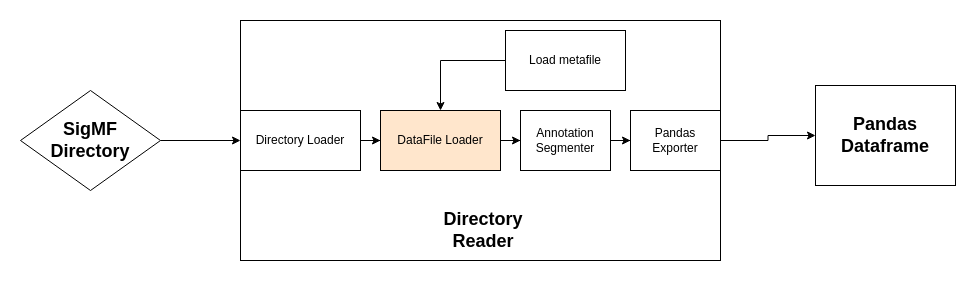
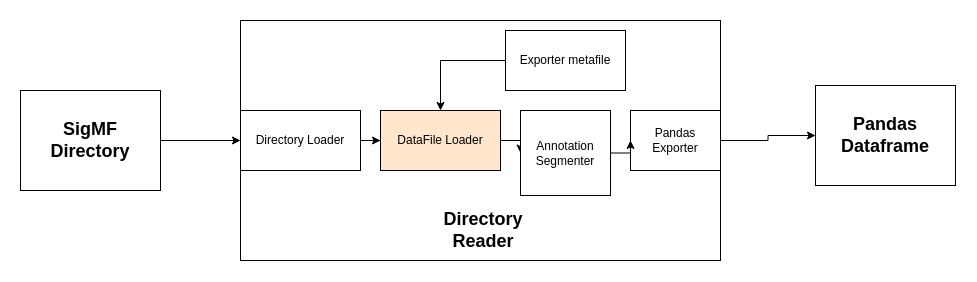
node "Load metafile": label "Load metafile" -> "Exporter metafile"
node "SigMF Directory": shape diamond -> rectangle
node "Annotation Segmenter": size 90x60 -> 90x85
